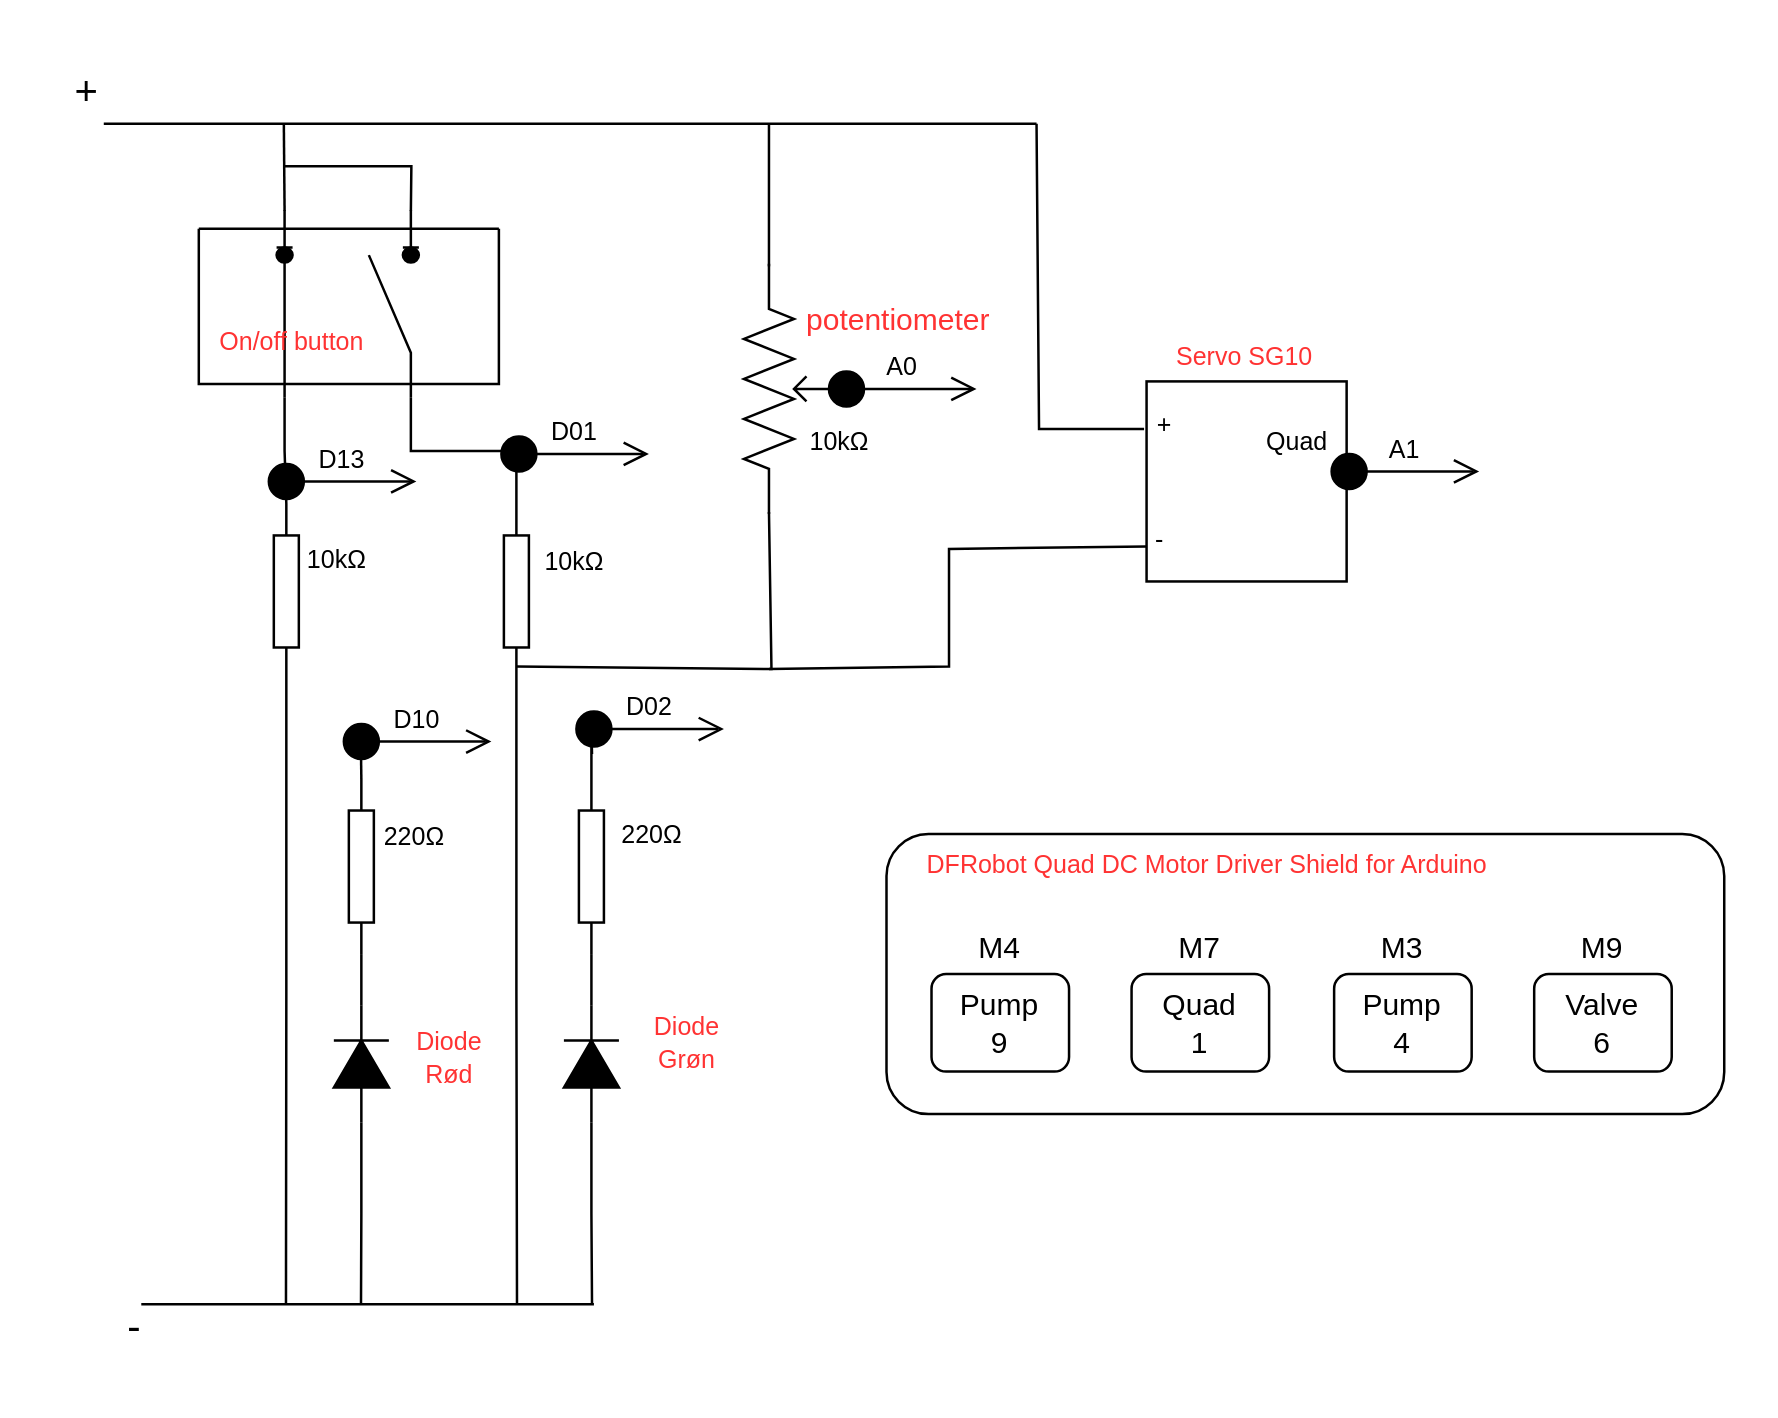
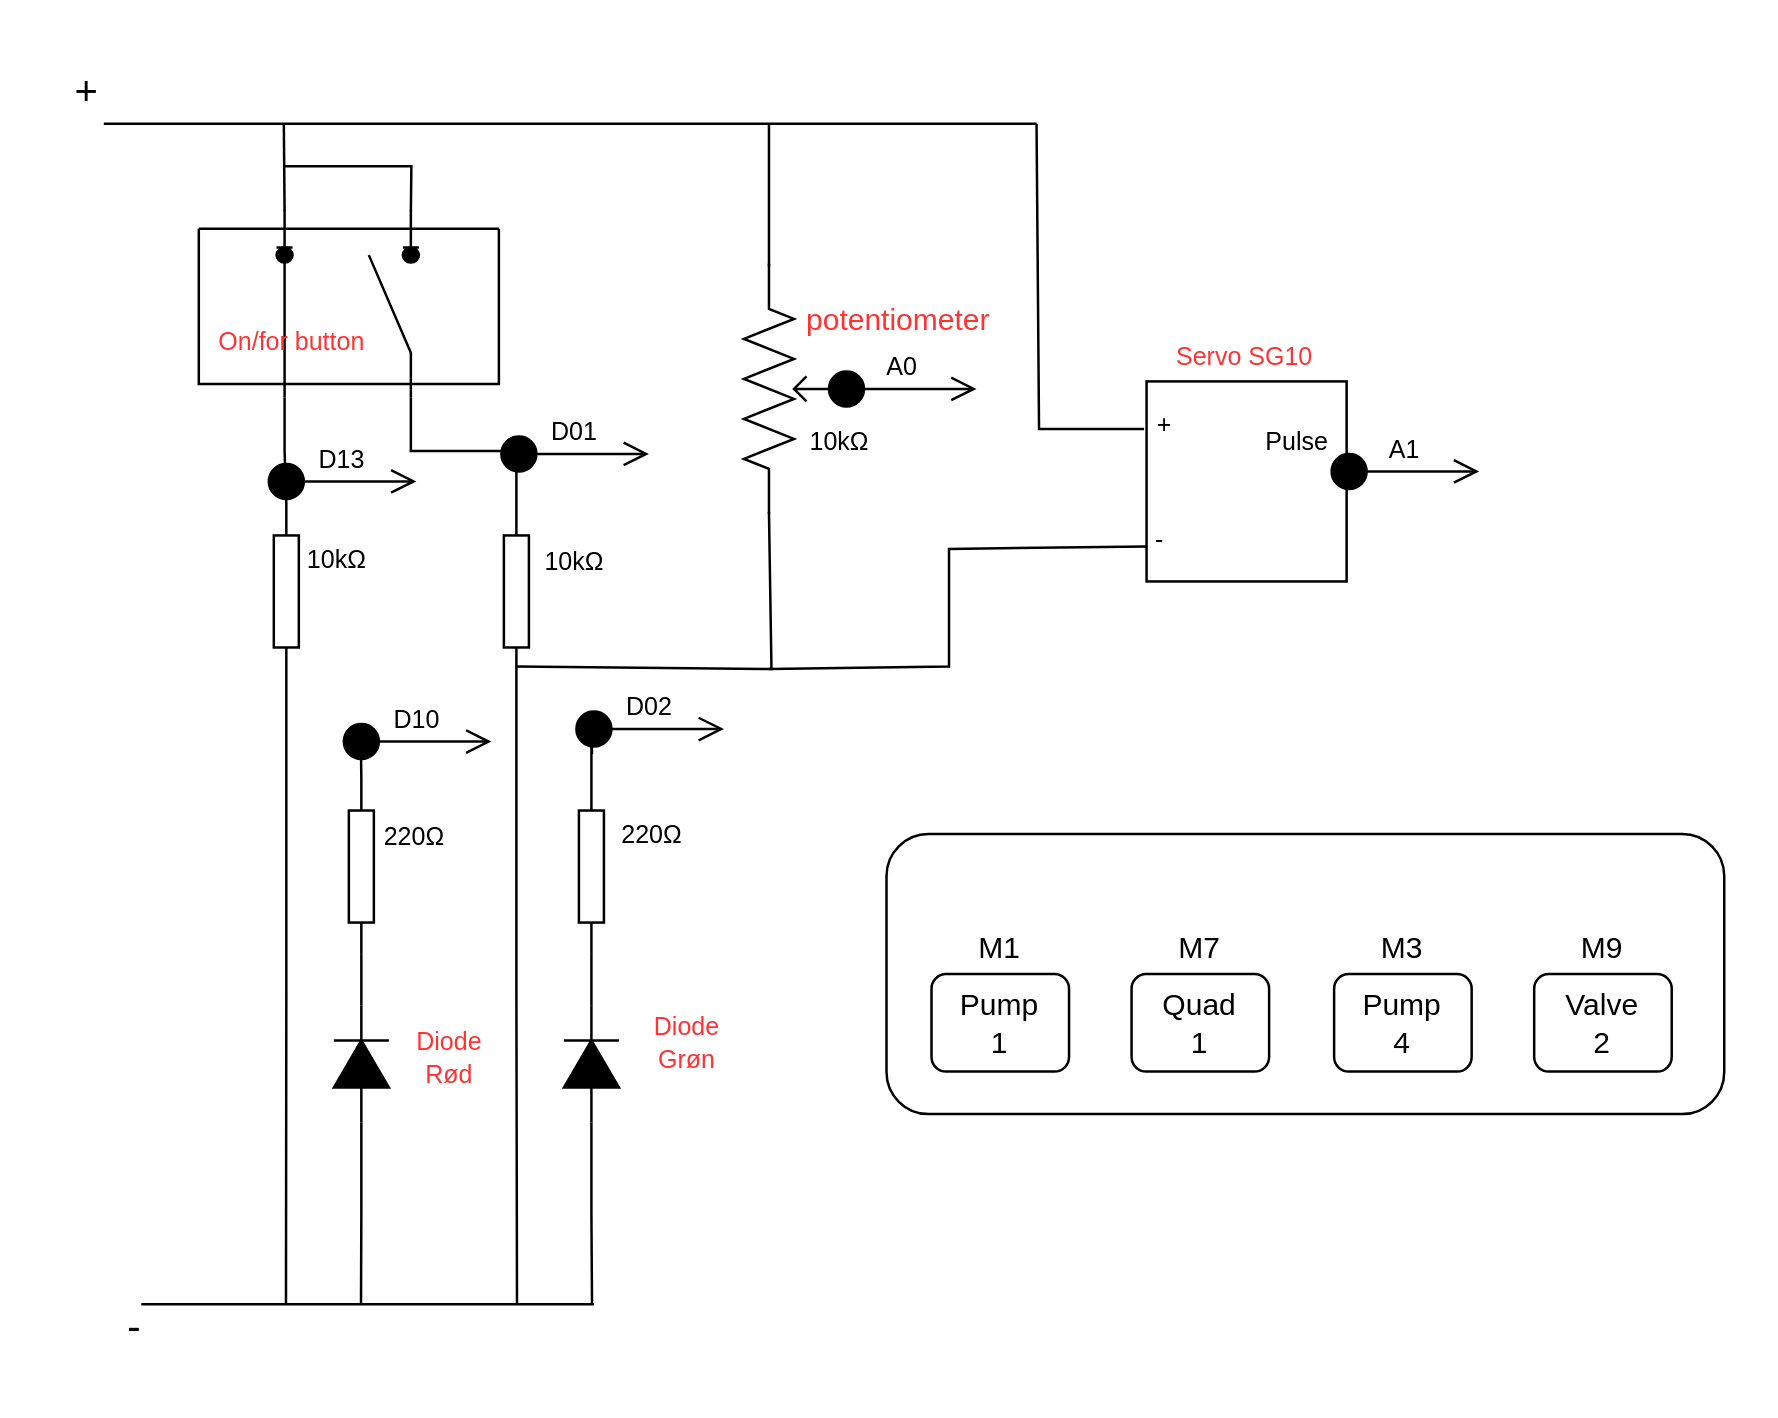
node "On/off button": label "On/off button" -> "On/for button"
node "Quad": label "Quad" -> "Pulse"
node "DFRobot Quad DC Motor Driver Shield for Arduino": removed
node "M4": label "M4" -> "M1"
node "Pump 9": label "Pump 9" -> "Pump 1"
node "Valve 6": label "Valve 6" -> "Valve 2"
